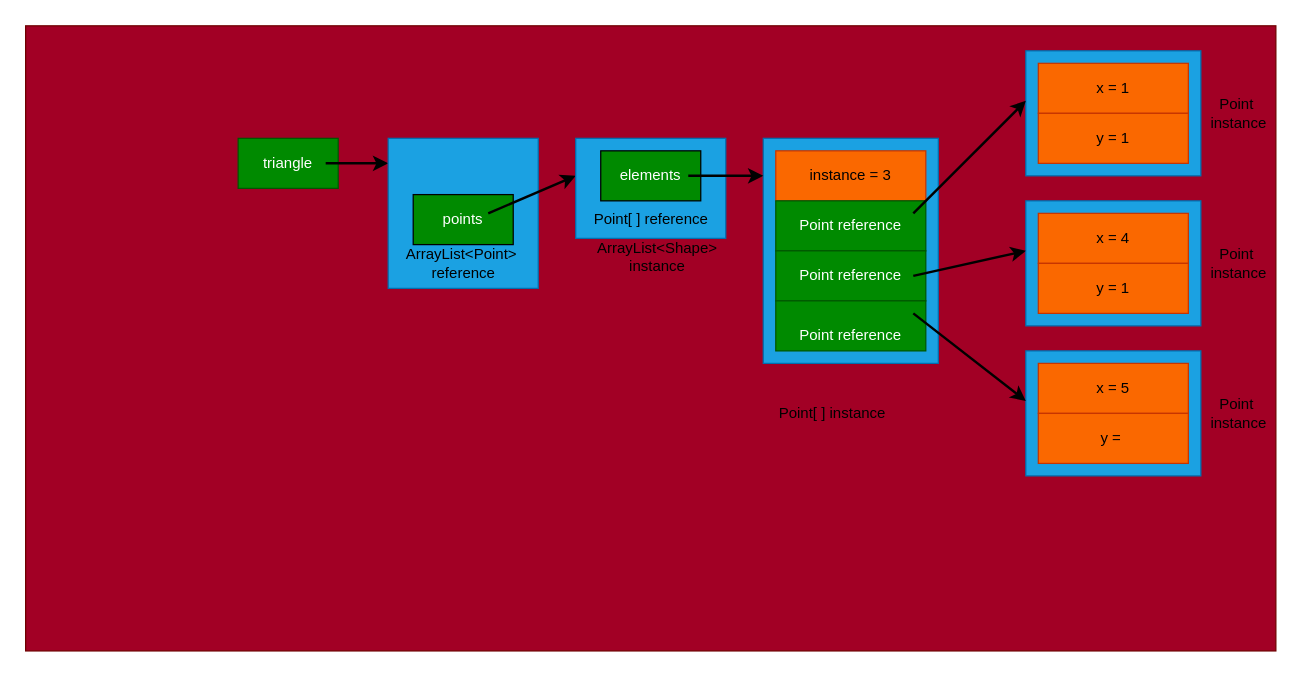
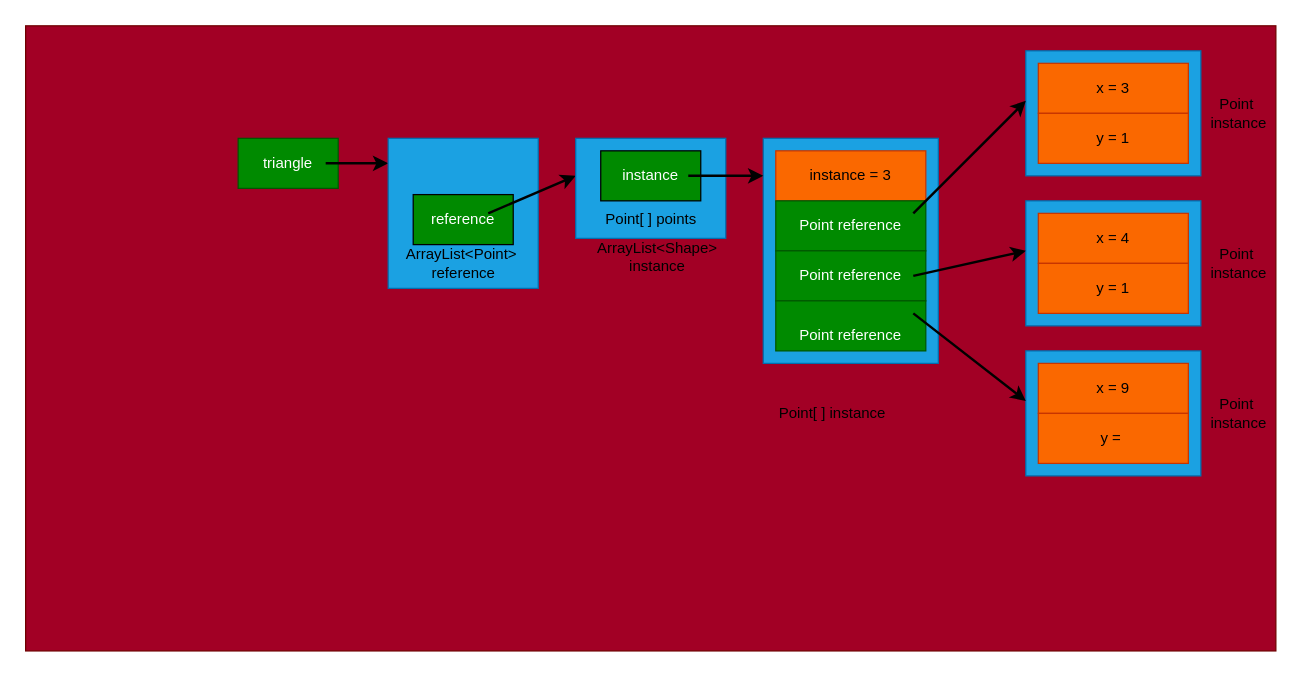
node "x = 1": label "x = 1" -> "x = 3"
node "elements": label "elements" -> "instance"
node "points": label "points" -> "reference"
node "Point[ ] reference": label "Point[ ] reference" -> "Point[ ] points"
node "x = 5": label "x = 5" -> "x = 9"
